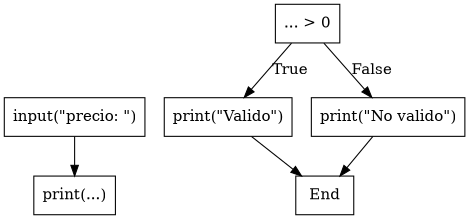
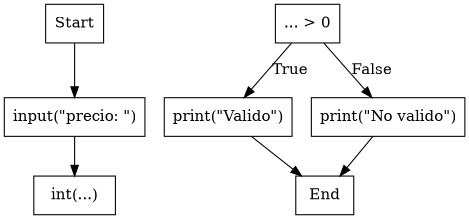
node "Start": added
node "print(...)": label "print(...)" -> "int(...)"
